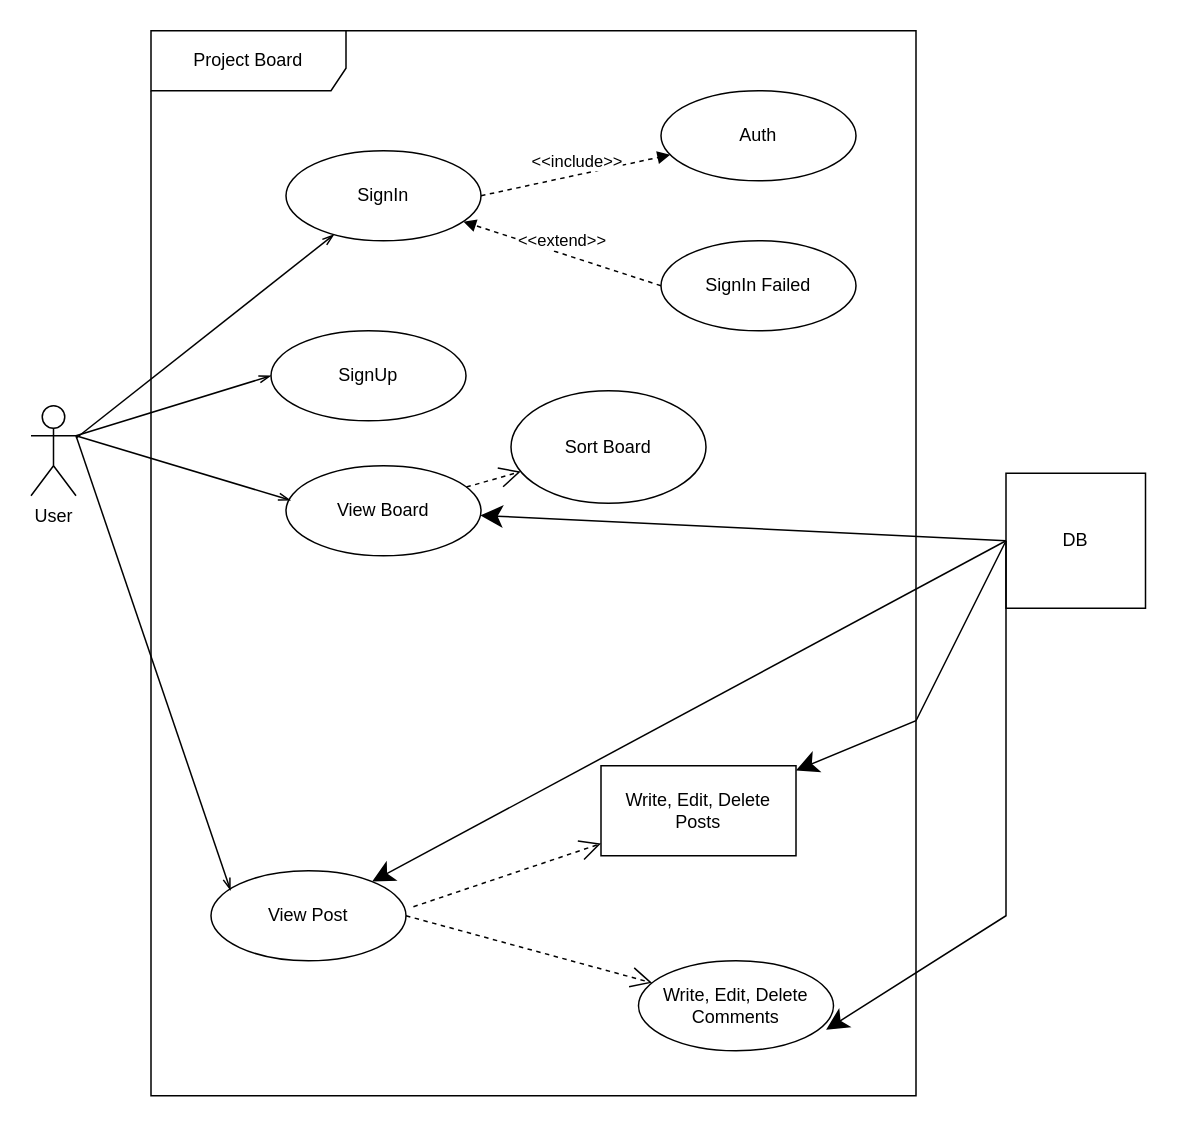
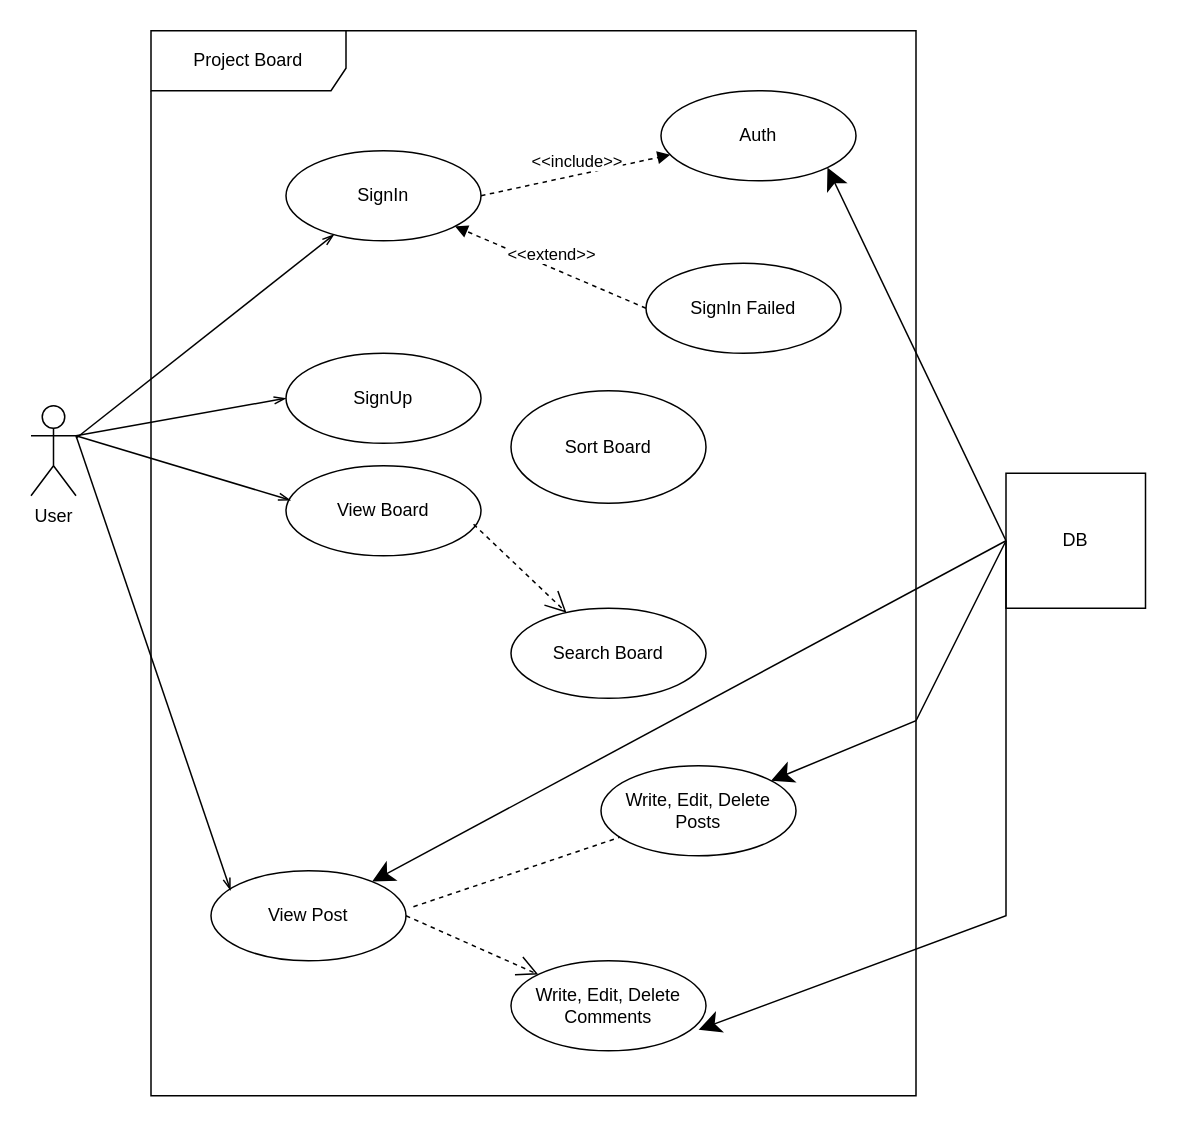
node "SignIn Failed": moved (758, 286) -> (743, 308)
node "SignUp": moved (368, 376) -> (383, 398)
edge "DB" -> "Auth": added
edge "View Board" -> "Sort Board": removed
edge "DB" -> "View Board": removed
edge "View Board" -> "Search Board": added
node "Search Board": added
node "Write, Edit, Delete Posts": shape rectangle -> ellipse
edge "View Post" -> "Write, Edit, Delete Posts": arrowhead open -> none
node "Write, Edit, Delete Comments": moved (736, 1006) -> (608, 1006)
